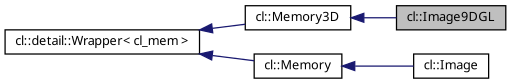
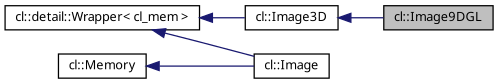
node "cl::Memory3D": label "cl::Memory3D" -> "cl::Image3D"
edge "cl::Memory" -> "cl::detail::Wrapper< cl_mem >": now "cl::Image" -> "cl::detail::Wrapper< cl_mem >"
